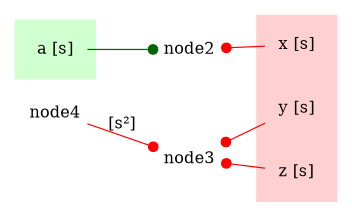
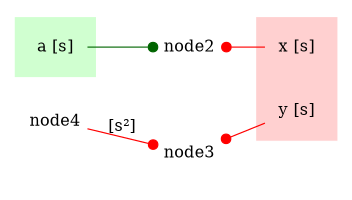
node "z [s]": removed
